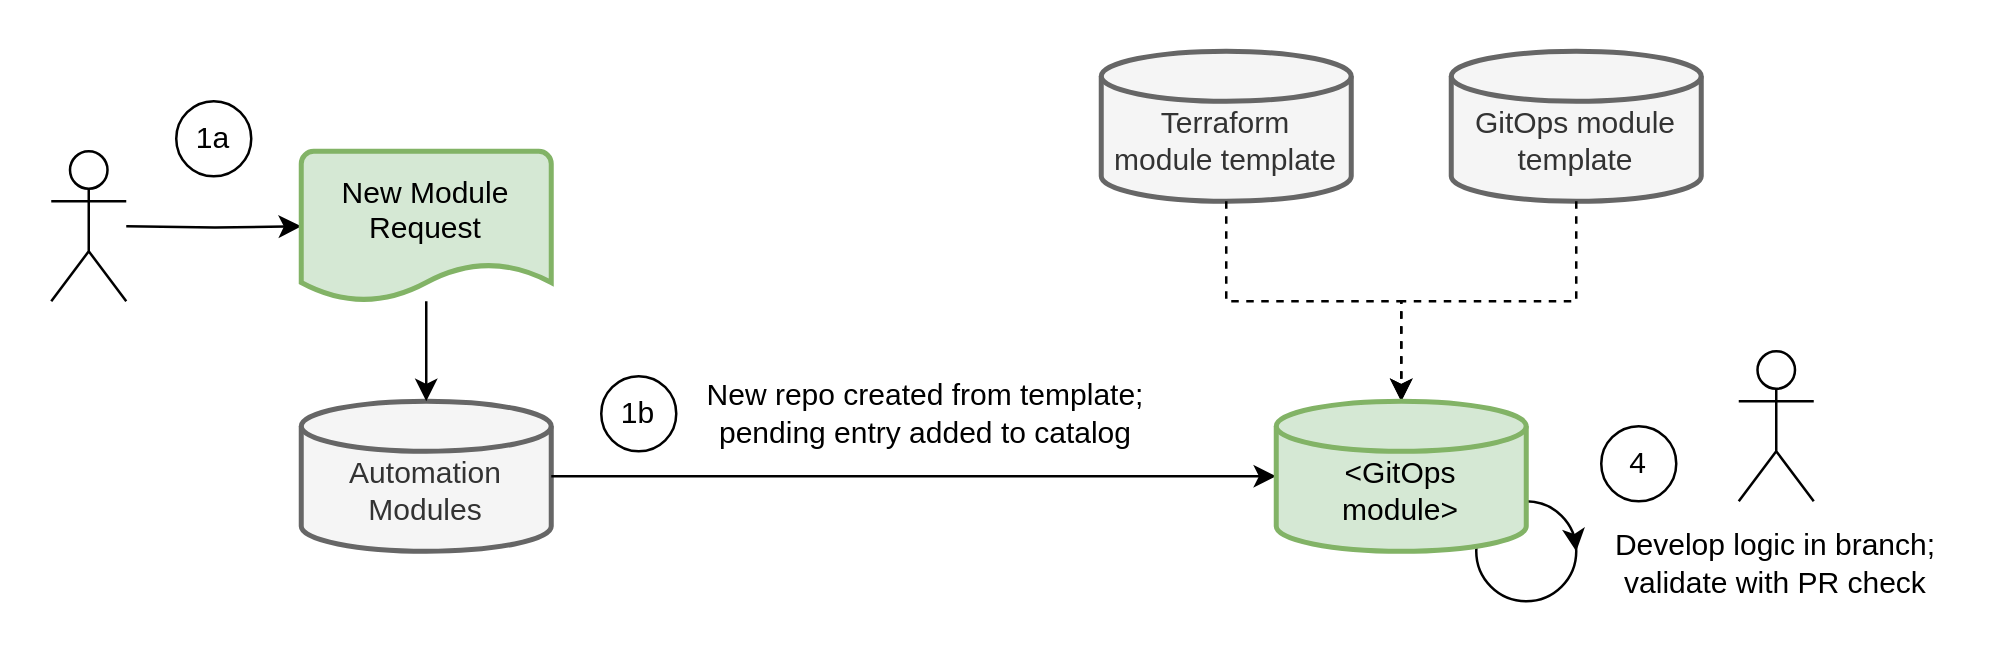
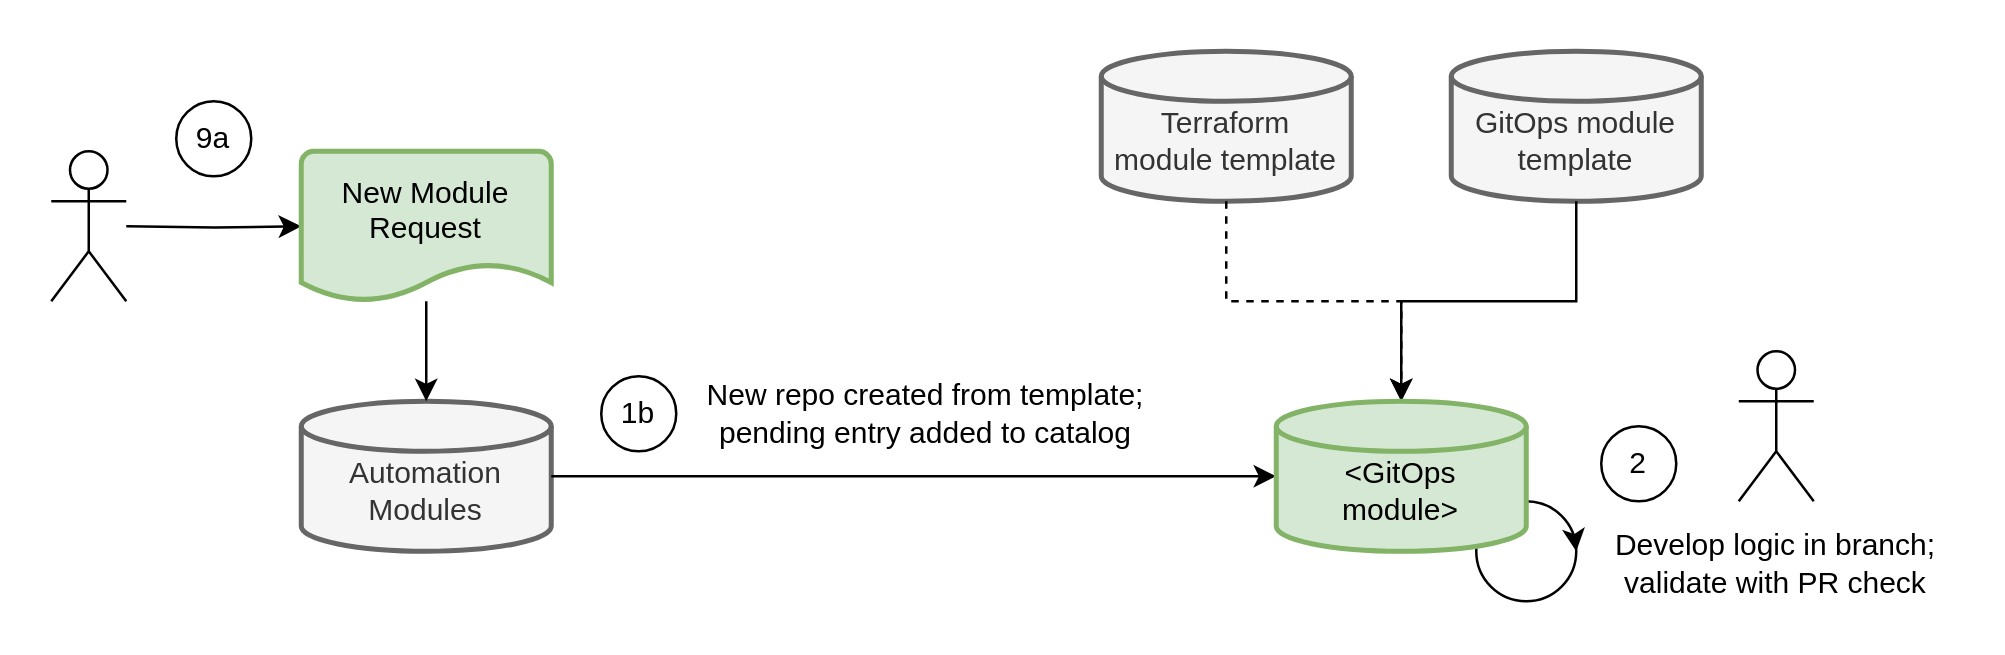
node "1a": label "1a" -> "9a"
edge "GitOps module template" -> "<GitOps module>": style dashed -> solid
node "4": label "4" -> "2"
